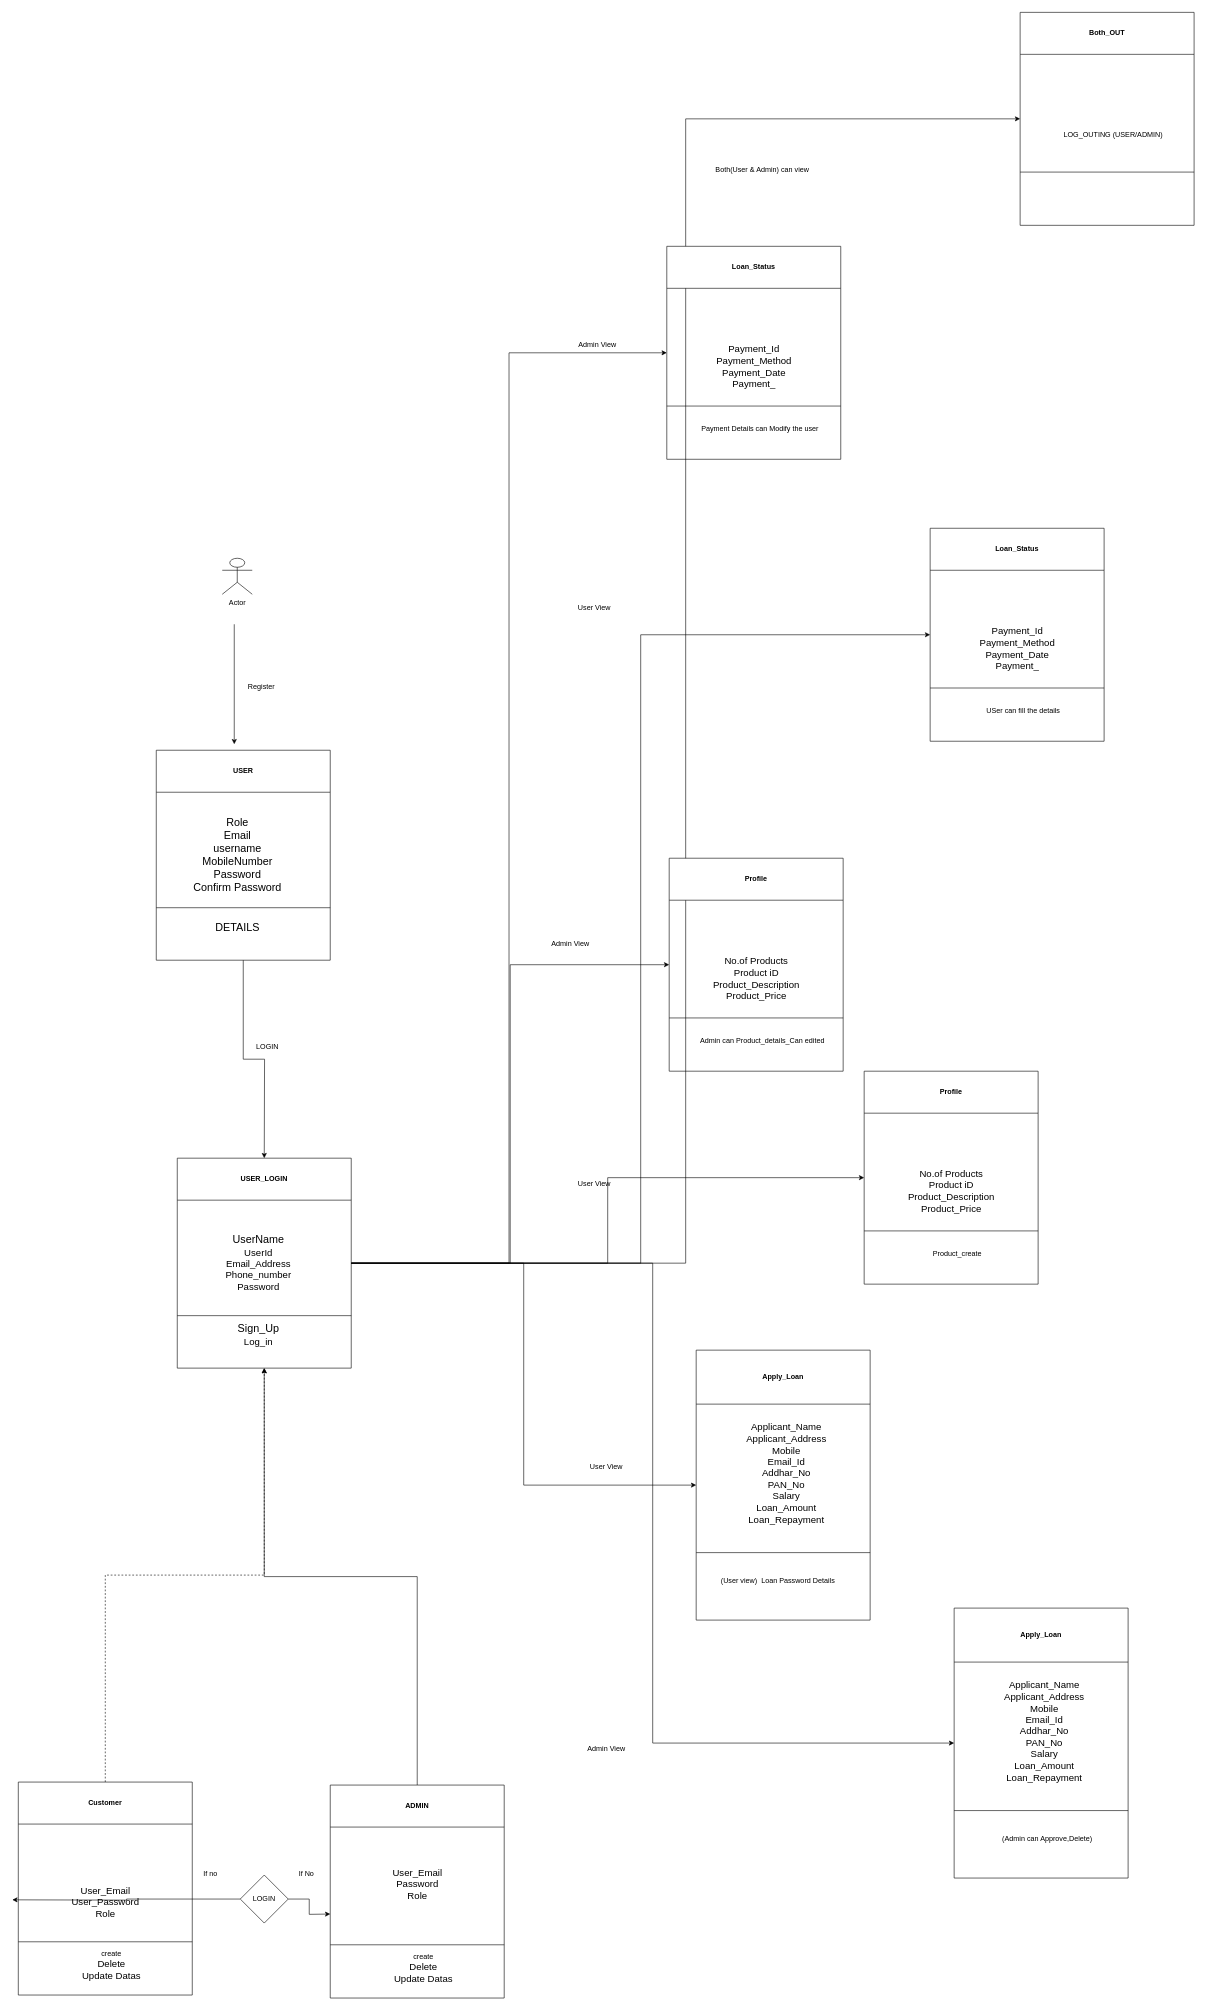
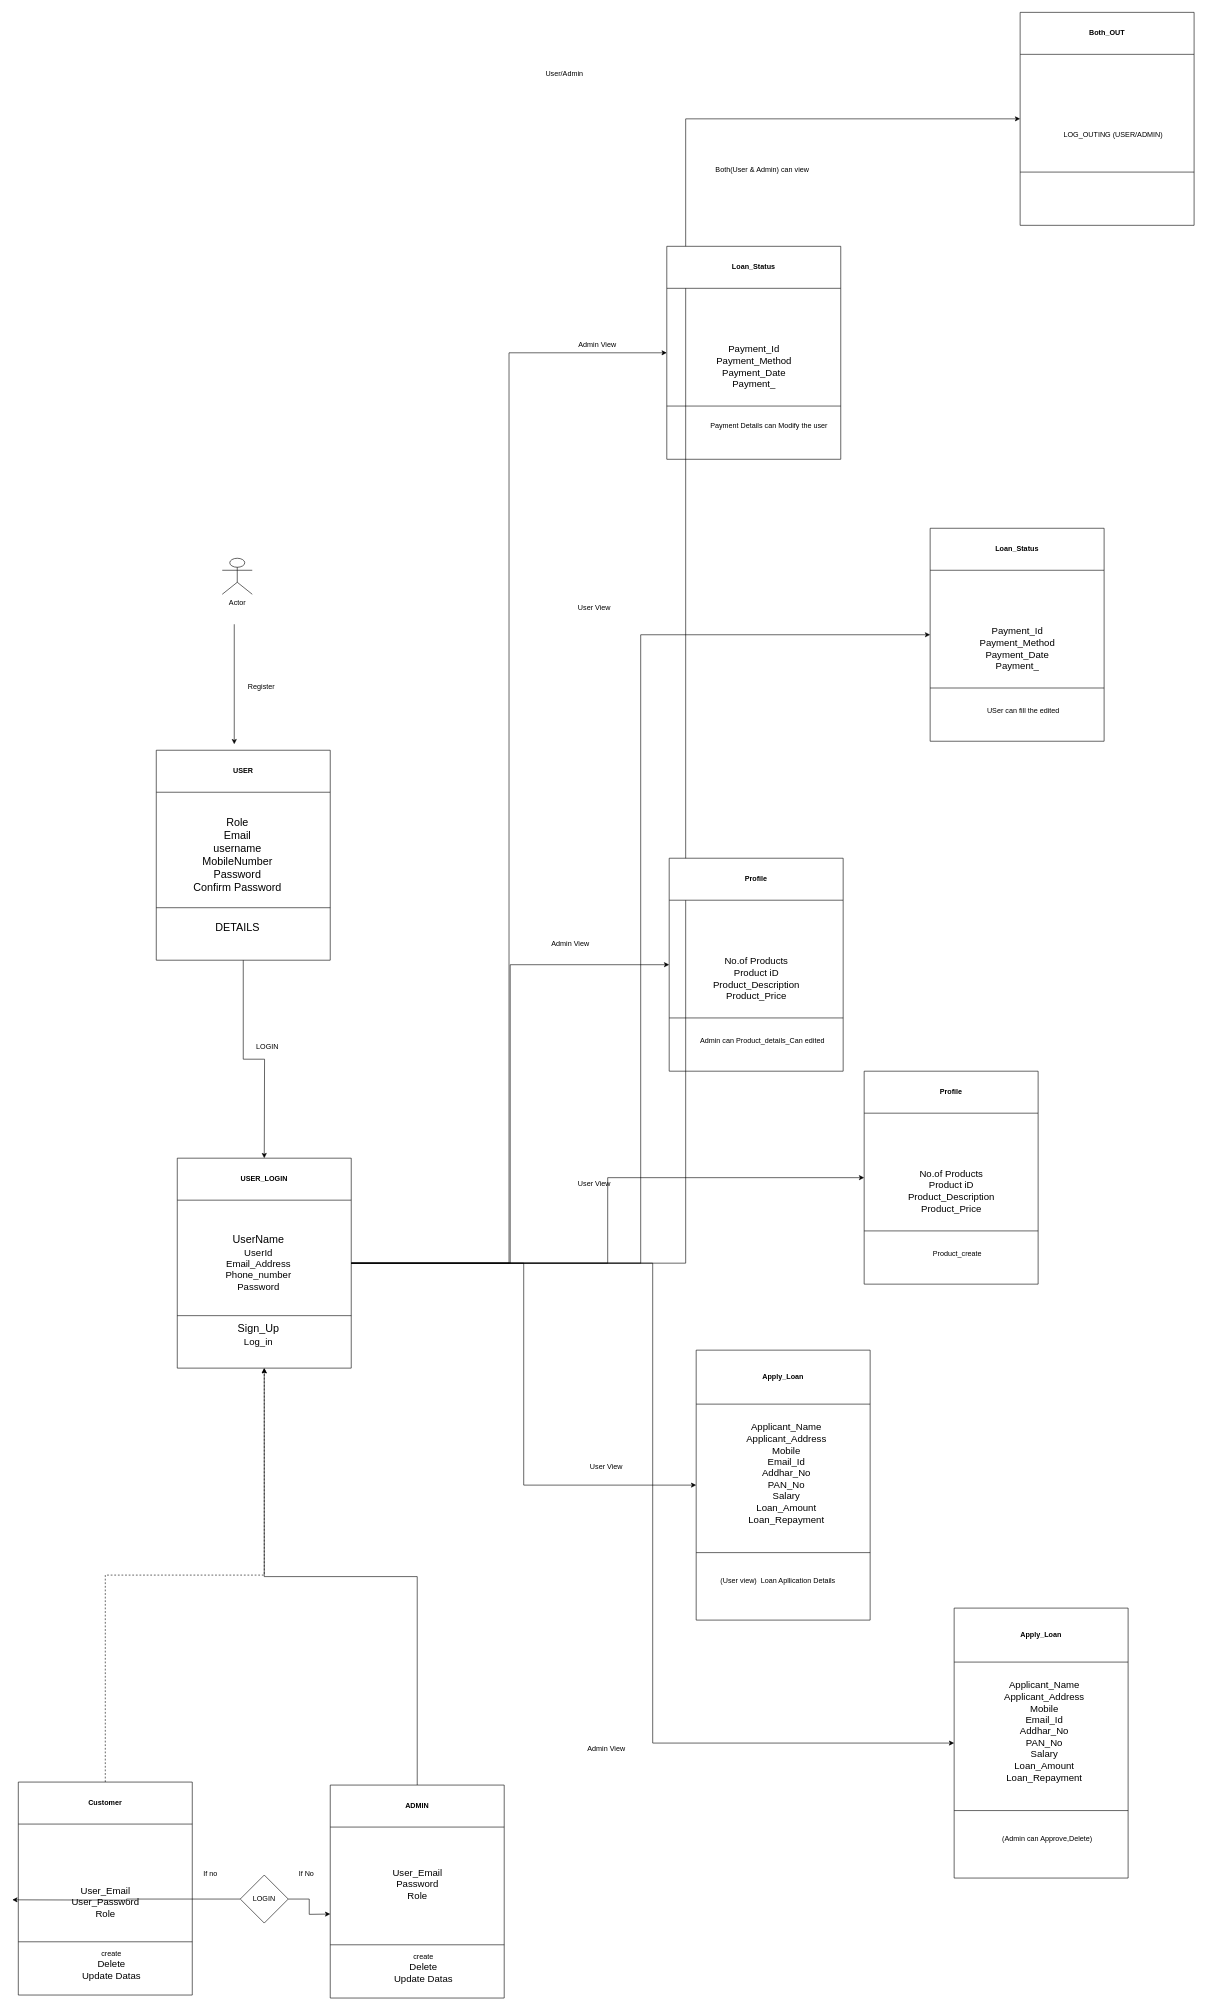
node "User/Admin": added
node "Payment Details can Modify the user": moved (760, 429) -> (769, 426)
node "USer can fill the details": label "USer can fill the details" -> "USer can fill the edited"
node "(User view) Loan Password Details": label "(User view) Loan Password Details" -> "(User view) Loan Apllication Details"
